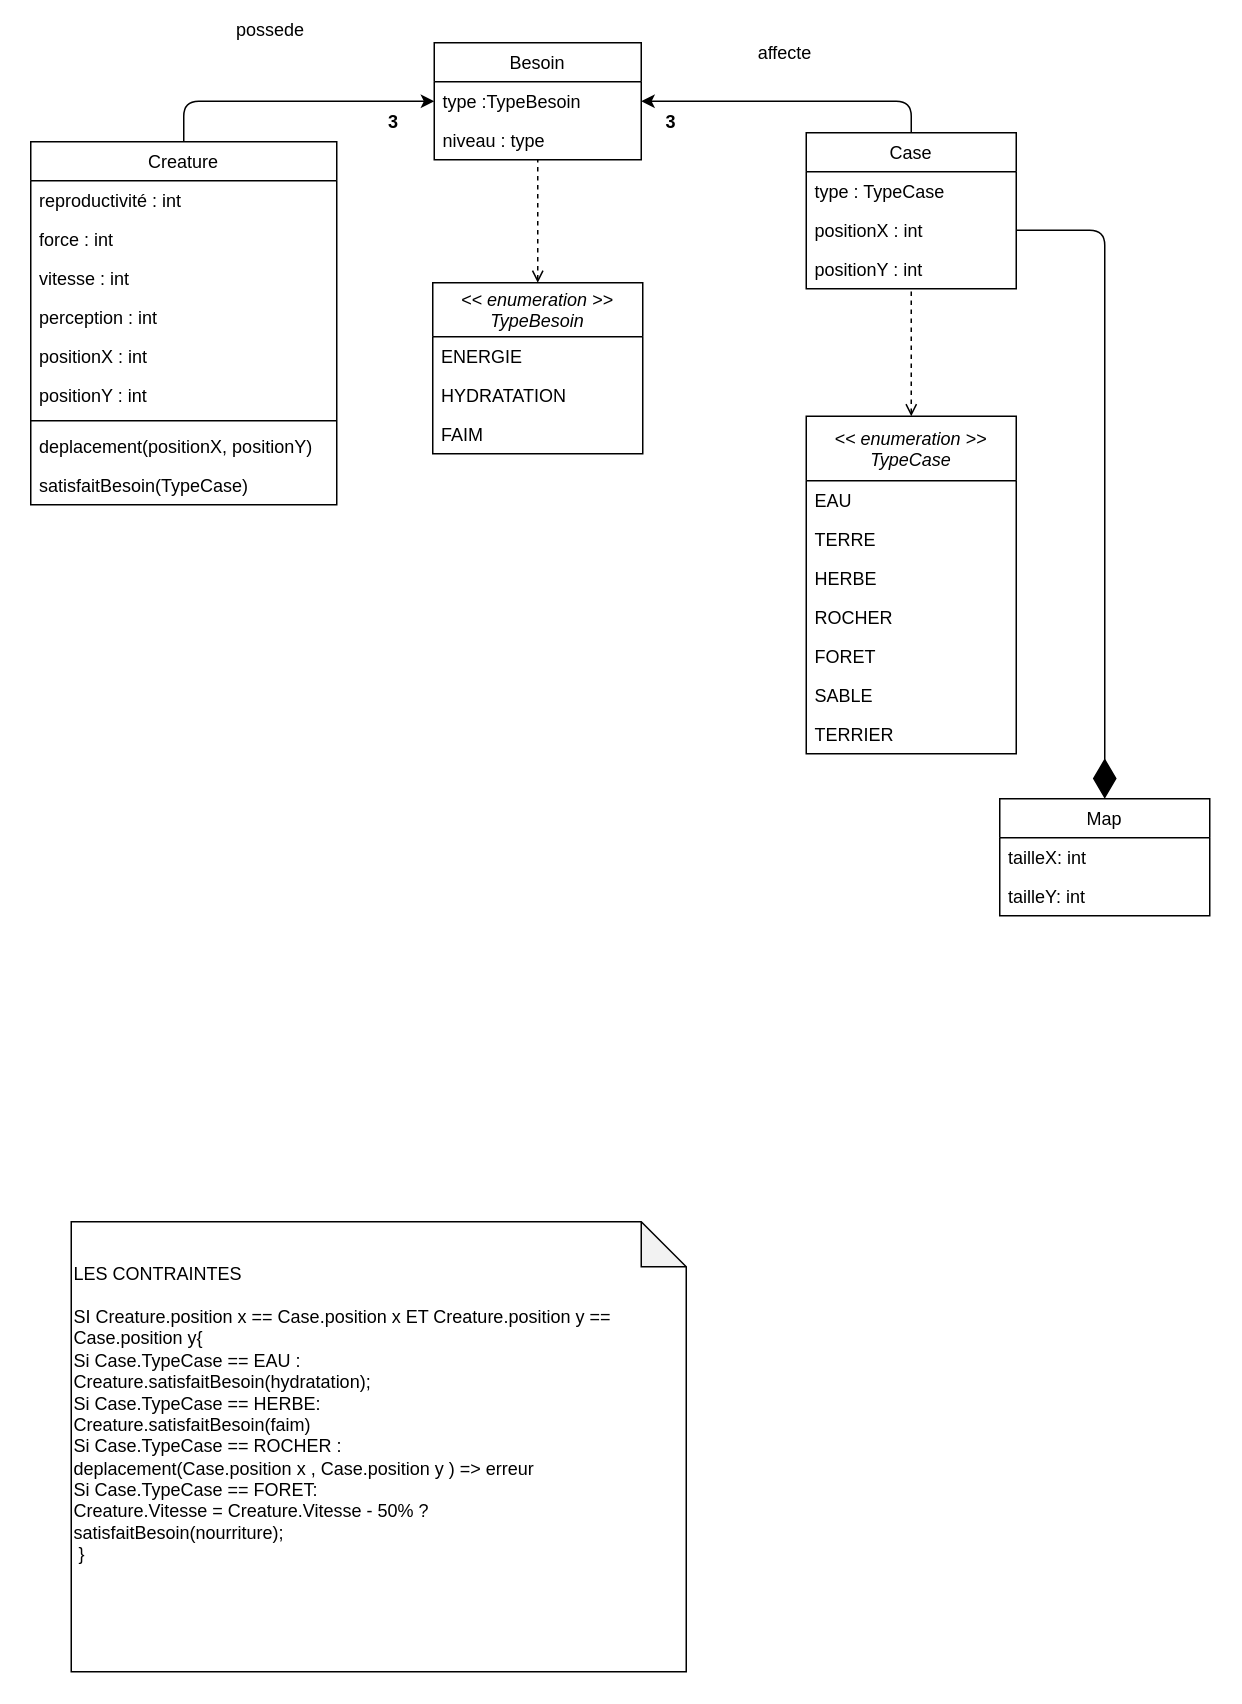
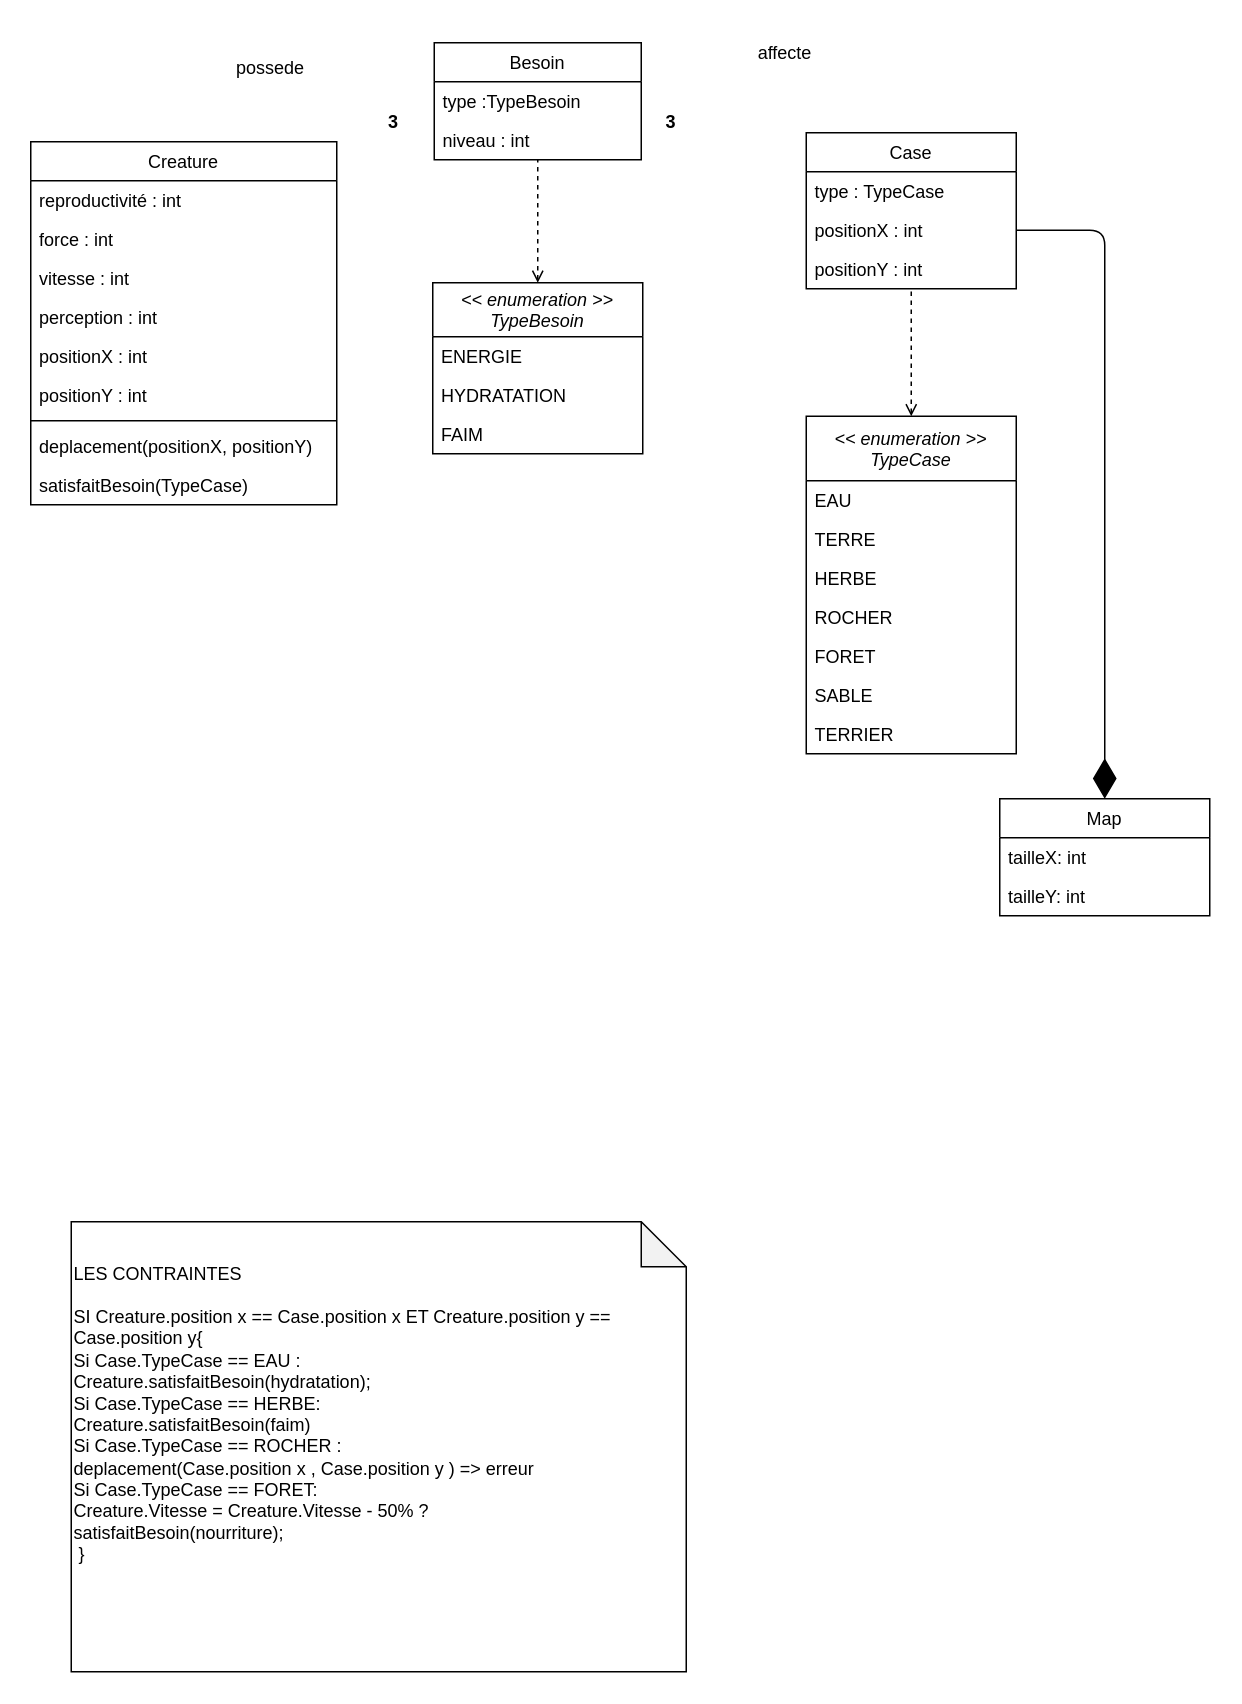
node "possede": moved (271, 31) -> (271, 68)
edge "Creature" -> "Besoin": removed
edge "Case" -> "Besoin": removed
node "niveau : type": label "niveau : type" -> "niveau : int"
